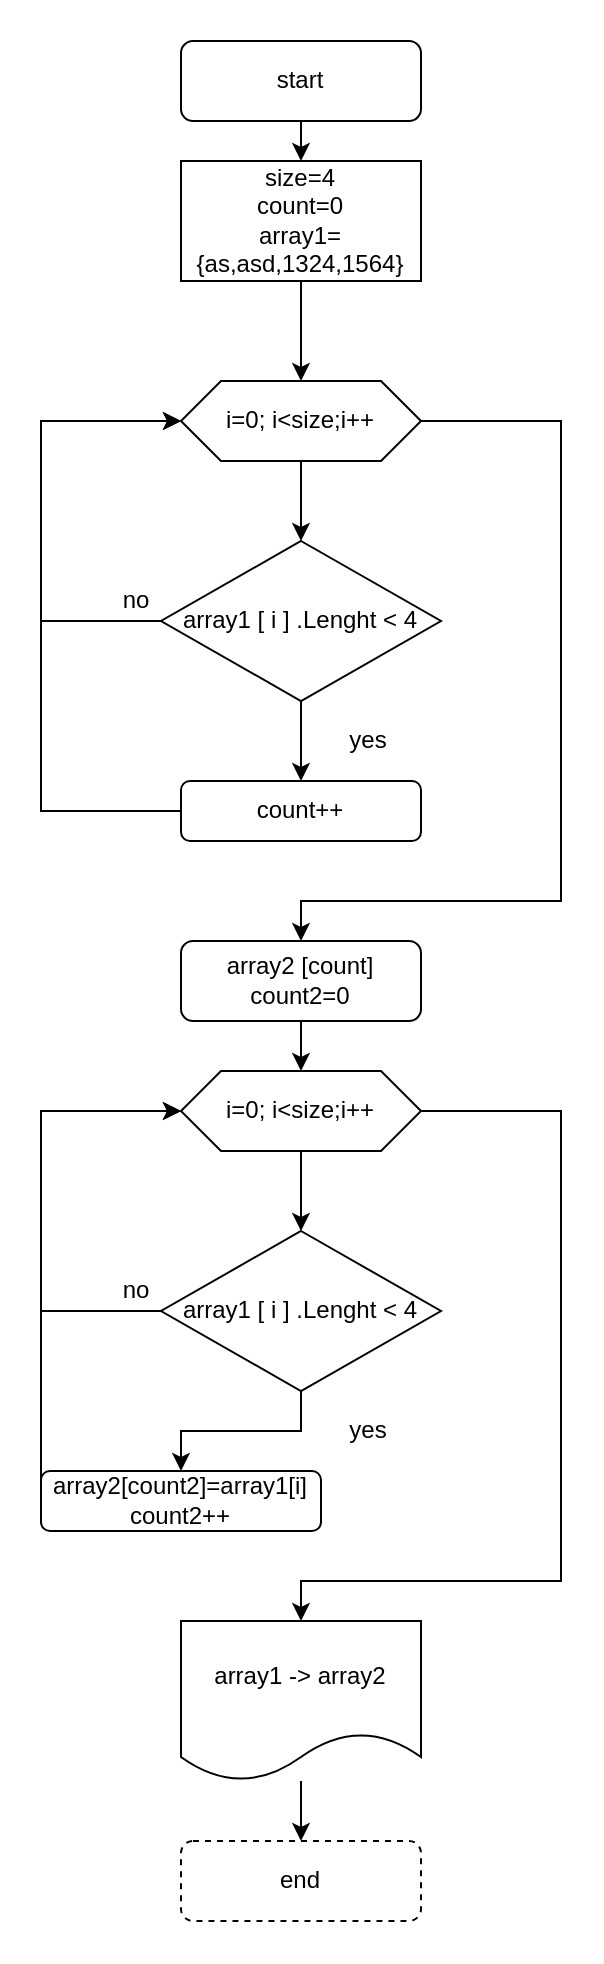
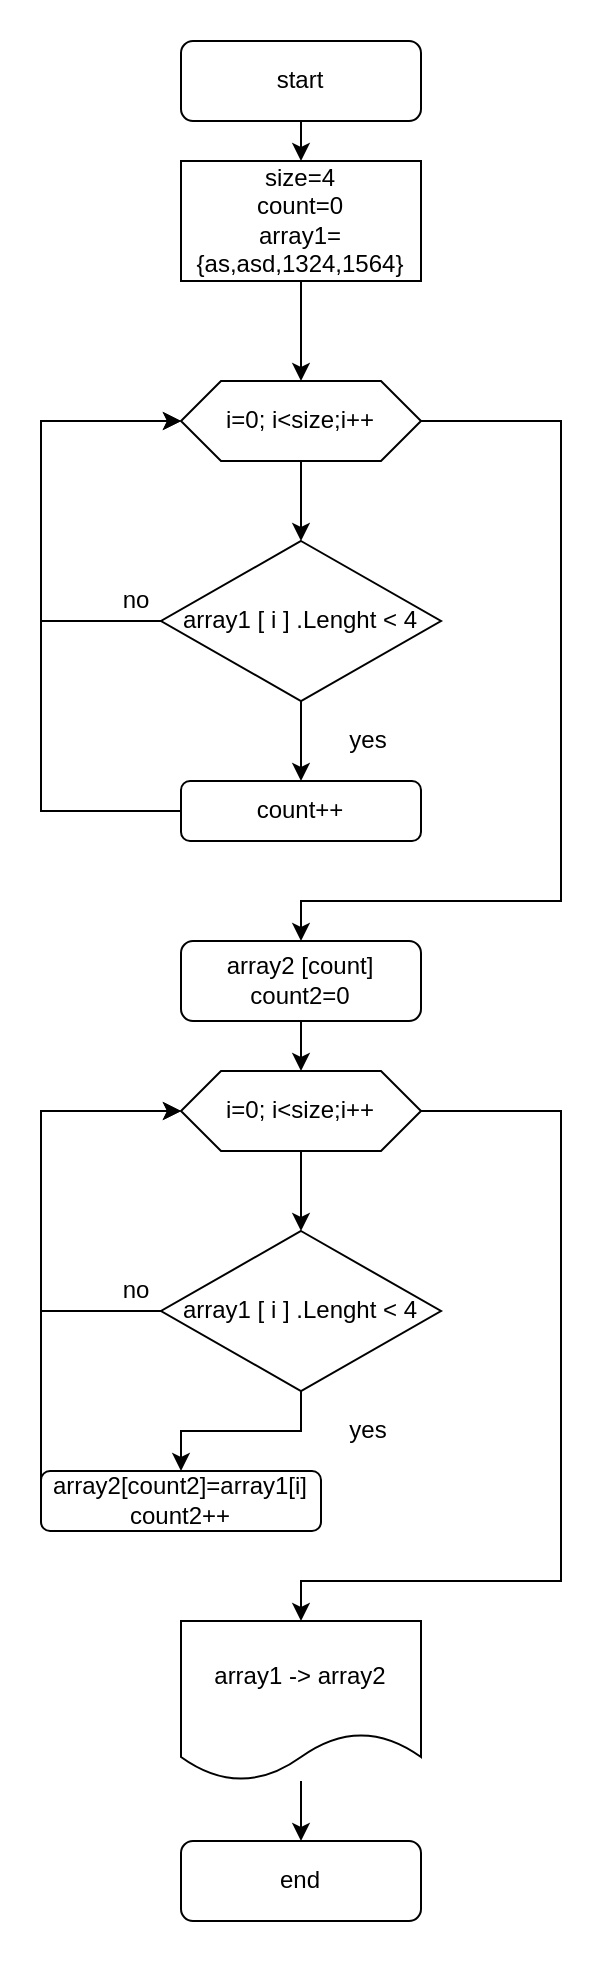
node "end": style dashed -> solid
